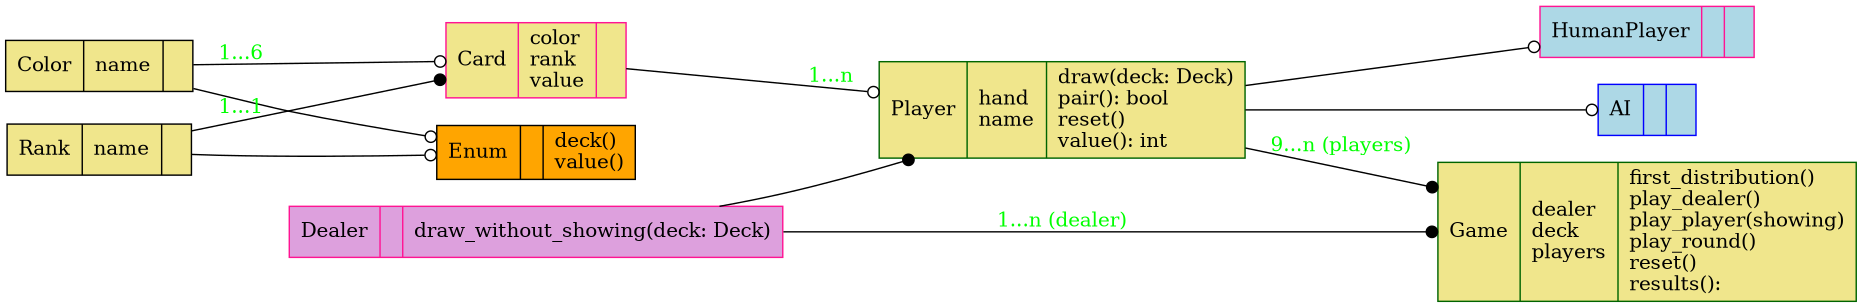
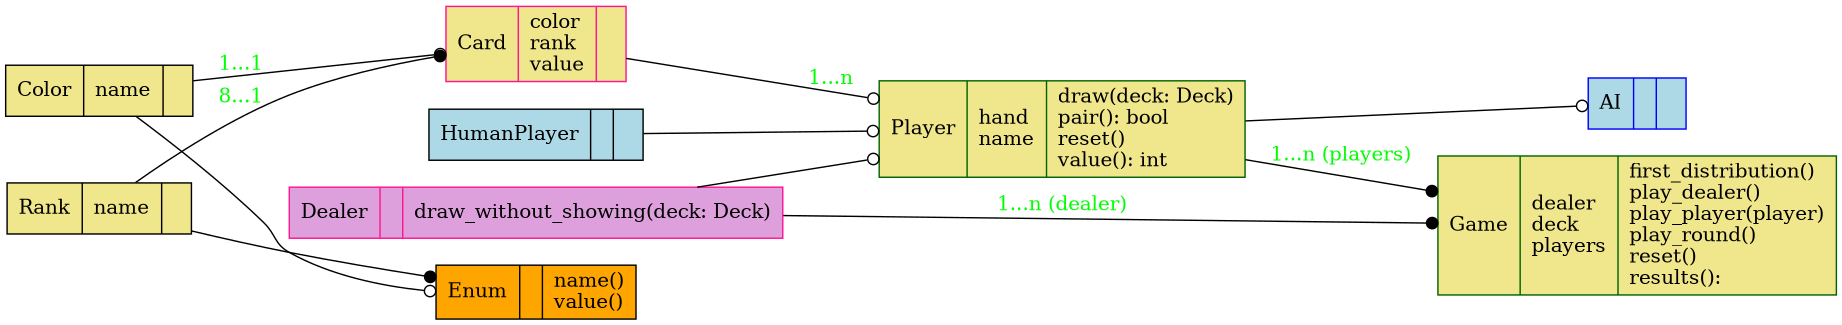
node "HumanPlayer": color deeppink -> black
edge "Color" -> "Card": label "1...6" -> "1...1"
edge "Player" -> "HumanPlayer": reversed
edge "Rank" -> "Card": label "1...1" -> "8...1"
node "Enum": text "deck()" -> "name()"
edge "Player" -> "Game": label "9...n (players)" -> "1...n (players)"
edge "Rank" -> "Enum": arrowhead odot -> dot
edge "Dealer" -> "Player": arrowhead dot -> odot
node "Game": text "play_player(showing)" -> "play_player(player)"
